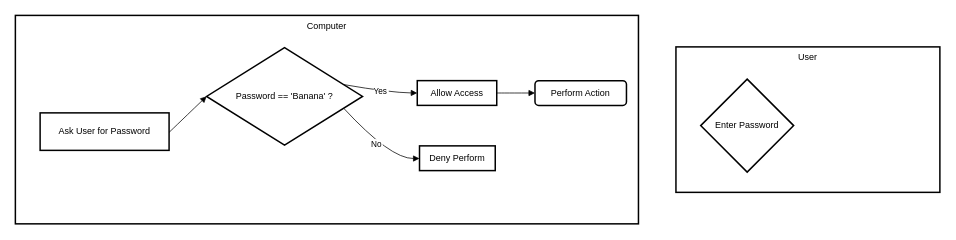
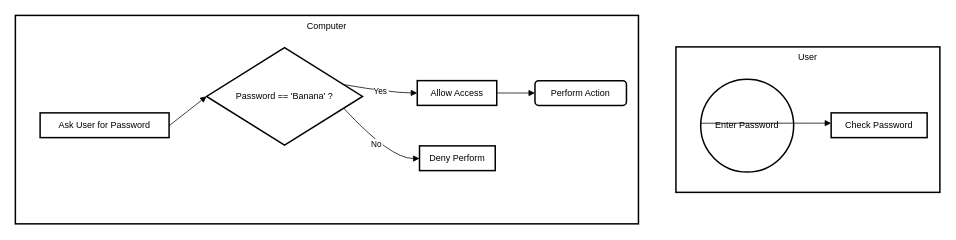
edge "Enter Password" -> "Check Password": added
node "Check Password": added
node "Enter Password": shape diamond -> ellipse
node "Ask User for Password": size 129x38 -> 129x25
